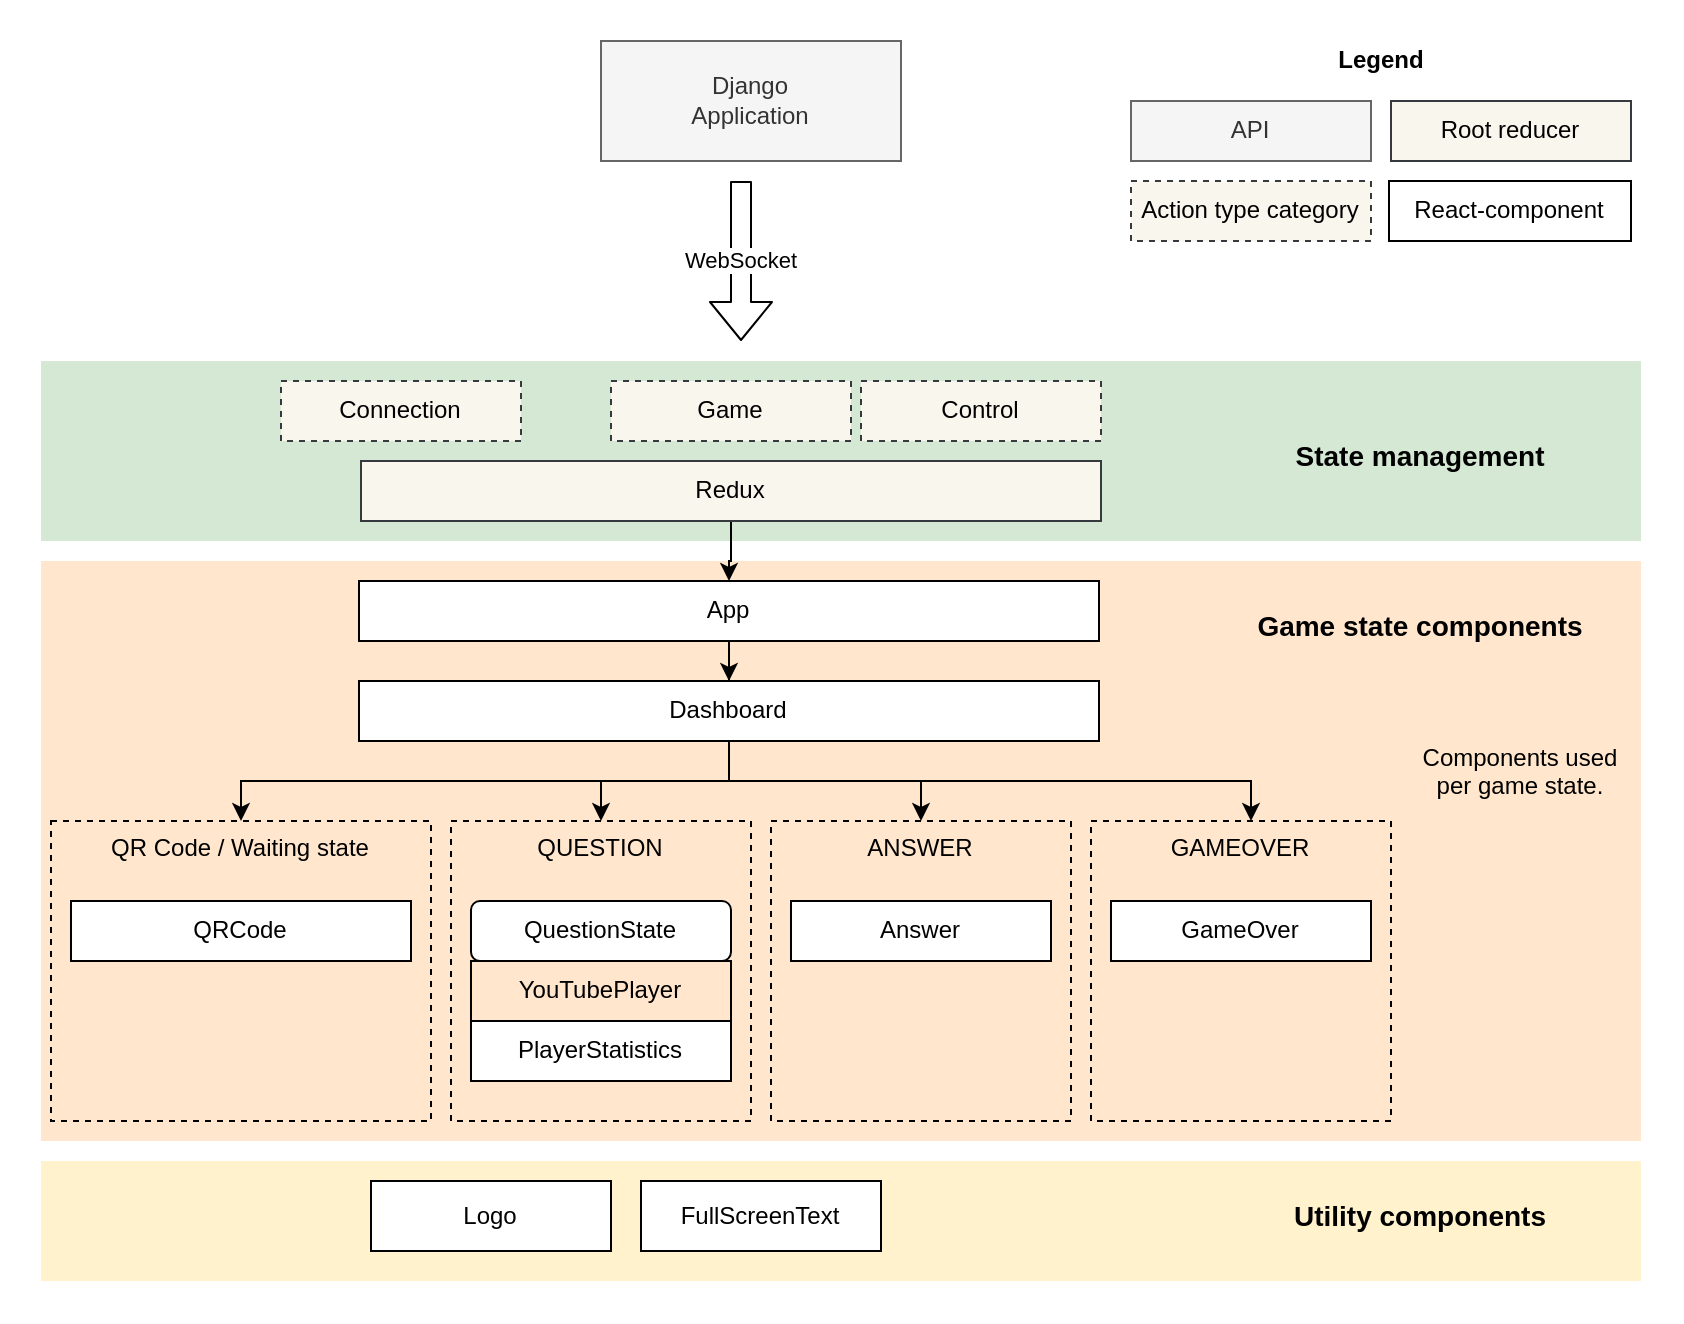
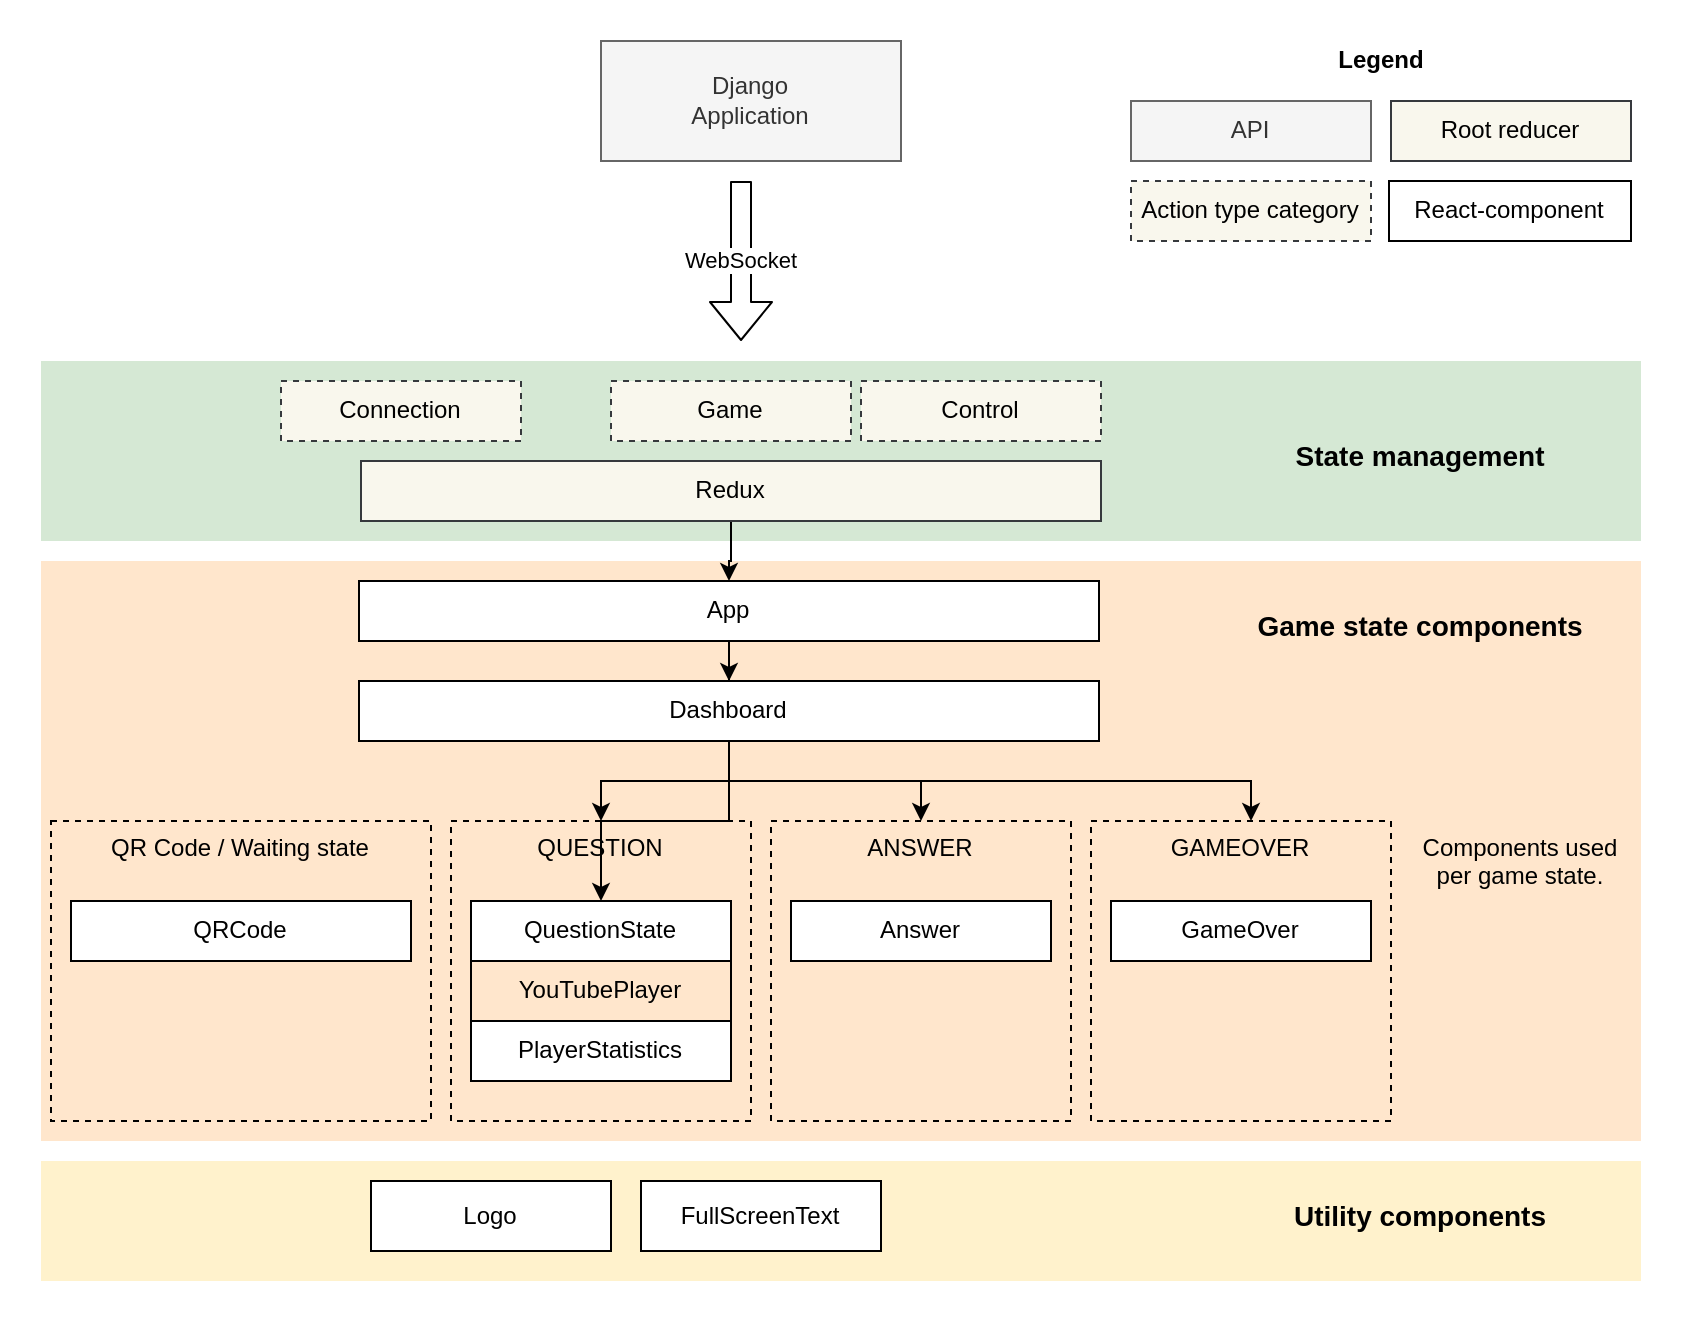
edge "Dashboard" -> "QR Code / Waiting state": now "Dashboard" -> "QuestionState"
node "Components used per game state.": moved (1521, 841) -> (1521, 931)
node "QuestionState": shape rounded rectangle -> rectangle
